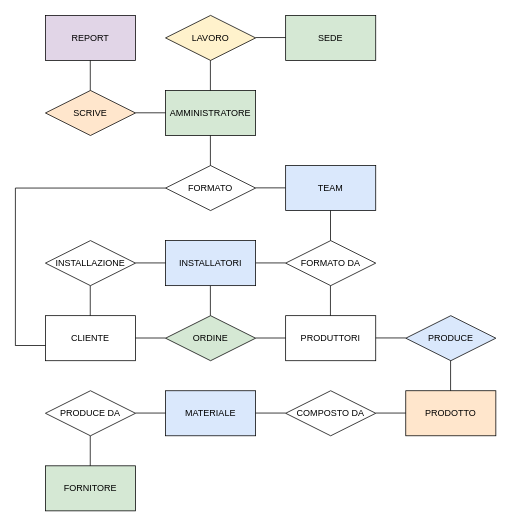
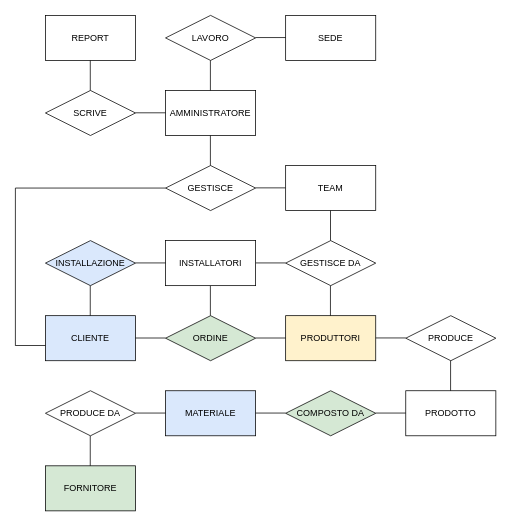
node "REPORT": fillcolor #e1d5e7 -> #ffffff
node "LAVORO": fillcolor #fff2cc -> #ffffff
node "SEDE": fillcolor #d5e8d4 -> #ffffff
node "SCRIVE": fillcolor #ffe6cc -> #ffffff
node "AMMINISTRATORE": fillcolor #d5e8d4 -> #ffffff
node "FORMATO": label "FORMATO" -> "GESTISCE"
node "TEAM": fillcolor #dae8fc -> #ffffff
node "INSTALLAZIONE": fillcolor #ffffff -> #dae8fc
node "INSTALLATORI": fillcolor #dae8fc -> #ffffff
node "FORMATO DA": label "FORMATO DA" -> "GESTISCE DA"
node "CLIENTE": fillcolor #ffffff -> #dae8fc
node "PRODUTTORI": fillcolor #ffffff -> #fff2cc
node "PRODUCE": fillcolor #dae8fc -> #ffffff
node "COMPOSTO DA": fillcolor #ffffff -> #d5e8d4
node "PRODOTTO": fillcolor #ffe6cc -> #ffffff
